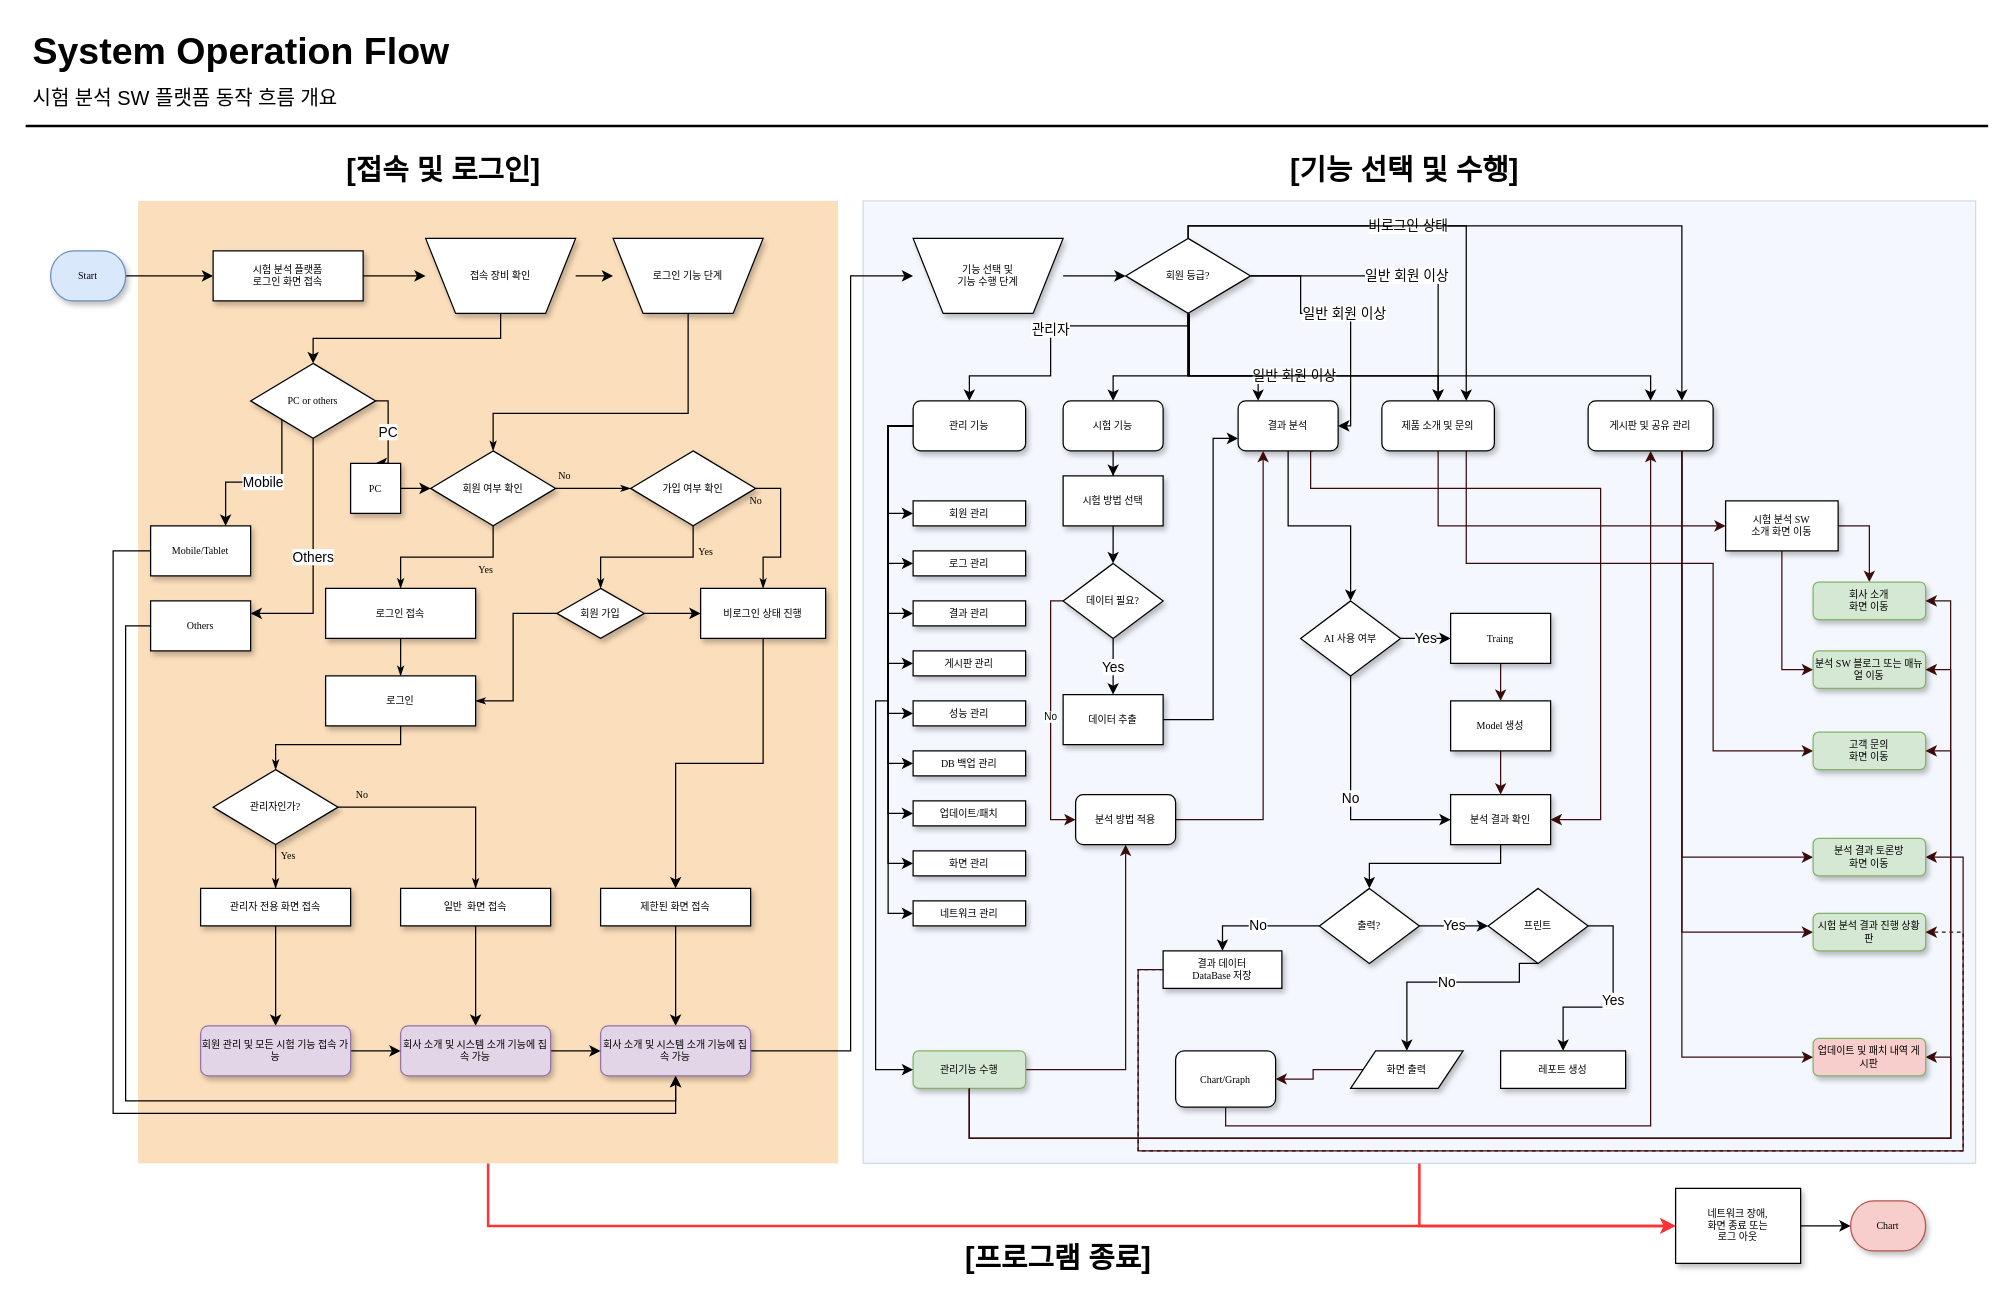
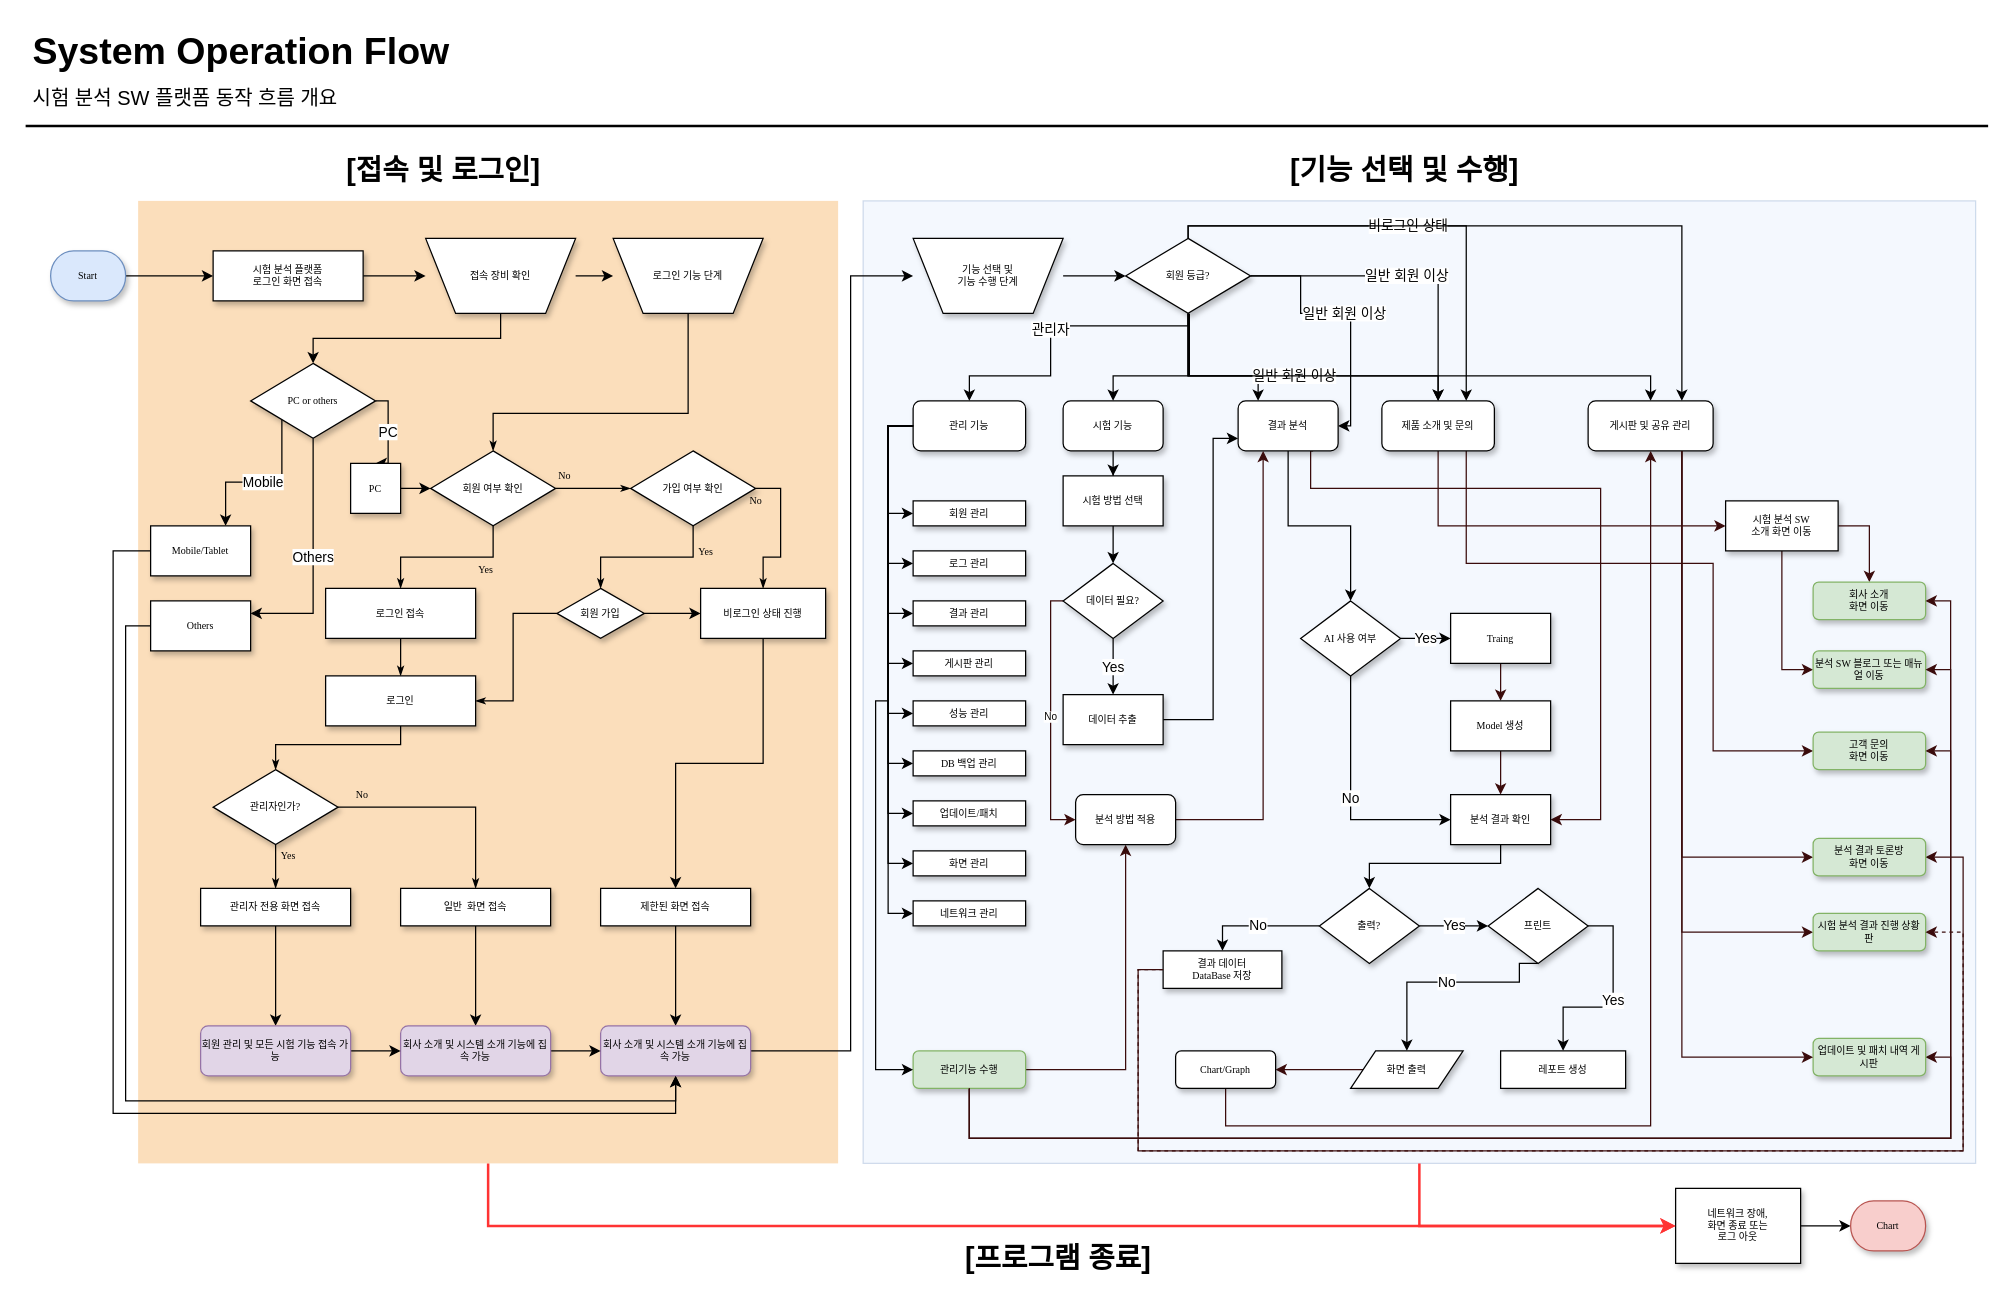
node "업데이트 및 패치 내역 게시판": fillcolor #f8cecc -> #d5e8d4
node "Chart/Graph": size 100x56 -> 100x38
